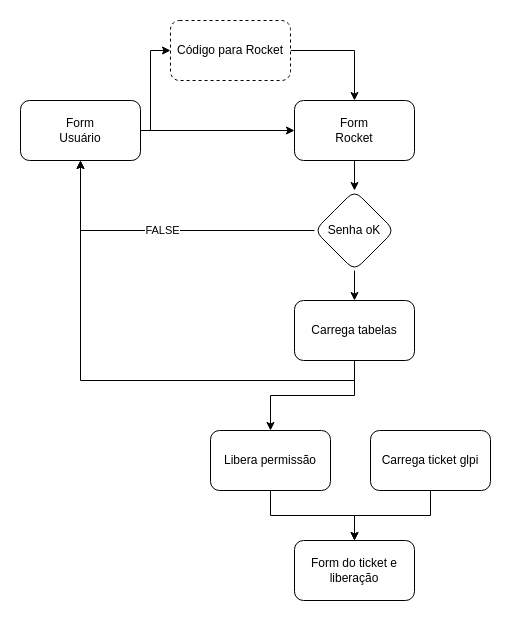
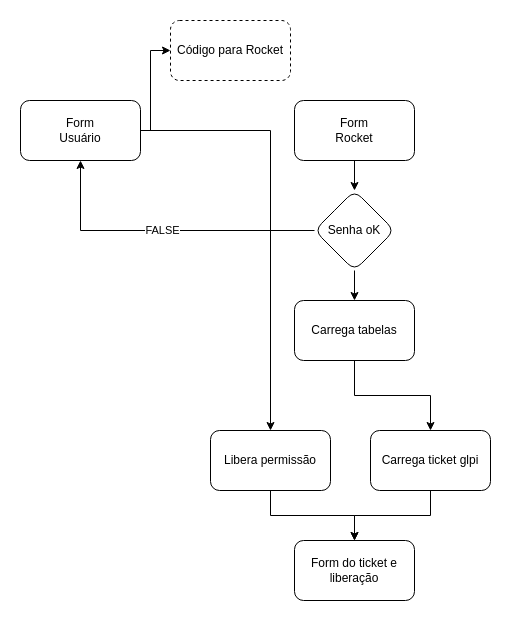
edge "Código para Rocket" -> "Form Rocket": removed
edge "Form Usuário" -> "Form Rocket": now "Form Usuário" -> "Libera permissão"
edge "Carrega tabelas" -> "Form Usuário": now "Carrega tabelas" -> "Carrega ticket glpi"
edge "Carrega tabelas" -> "Libera permissão": removed
